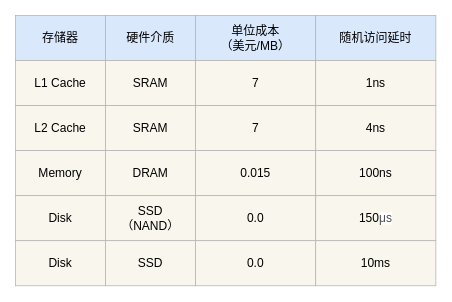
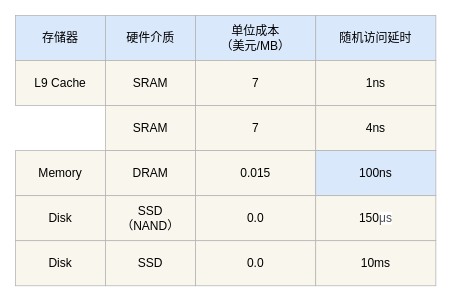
node "L1 Cache": label "L1 Cache" -> "L9 Cache"
node "L2 Cache": removed
node "100ns": fillcolor #f9f7ed -> #dae8fc
